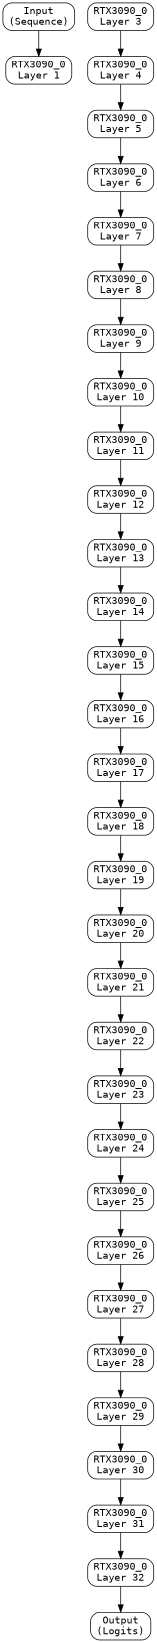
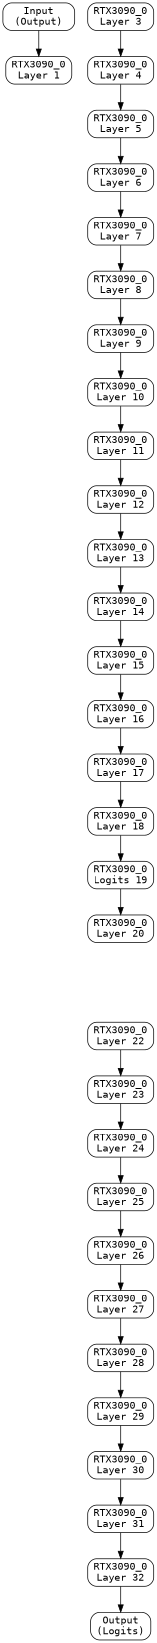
node "Input (Sequence)": label "Input (Sequence)" -> "Input (Output)"
node "RTX3090_0 Layer 19": label "RTX3090_0 Layer 19" -> "RTX3090_0 Logits 19"
node "RTX3090_0 Layer 21": removed
